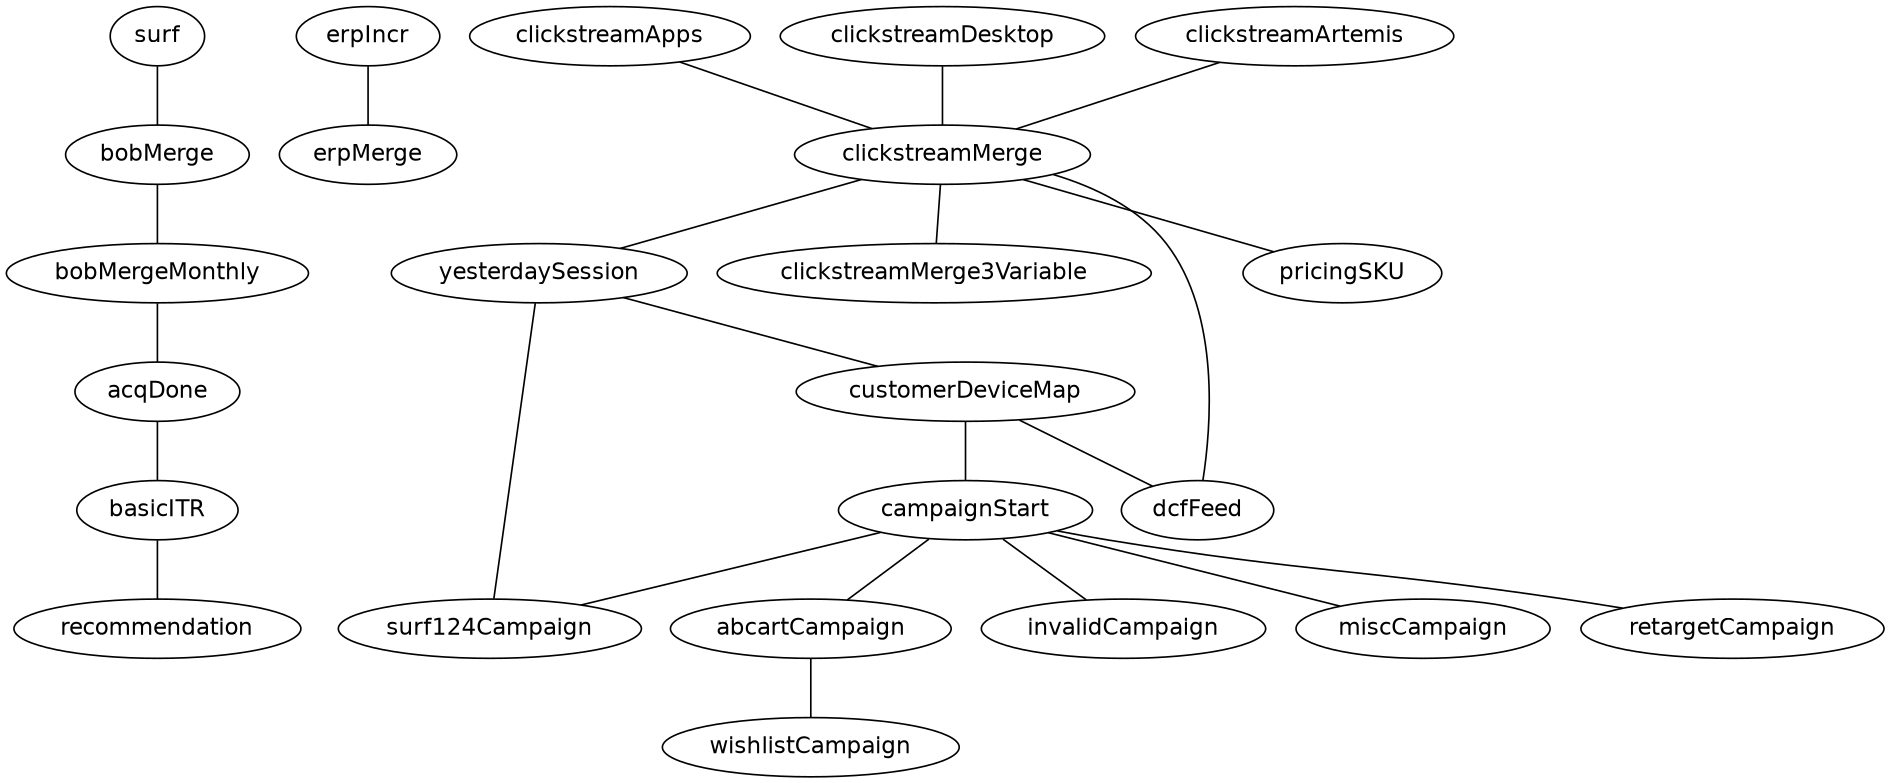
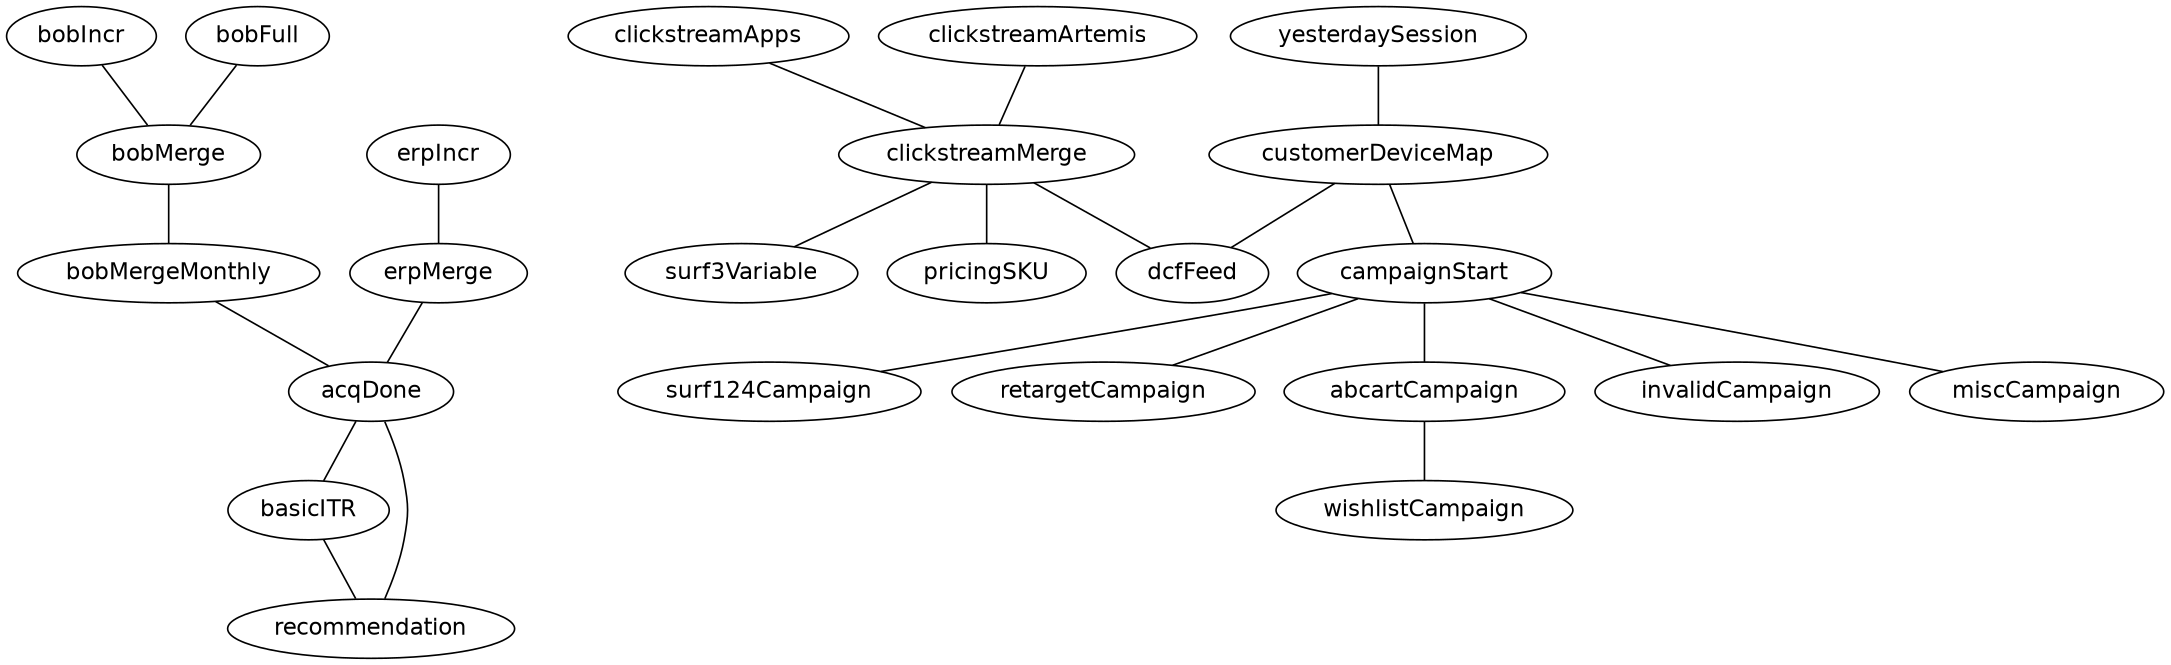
node "surf": label "surf" -> "bobIncr"
node "bobFull": added
node "clickstreamDesktop": removed
edge "clickstreamMerge" -- "yesterdaySession": removed
node "clickstreamMerge3Variable": label "clickstreamMerge3Variable" -> "surf3Variable"
edge "erpMerge" -- "acqDone": added
edge "yesterdaySession" -- "surf124Campaign": removed
edge "acqDone" -- "recommendation": added
